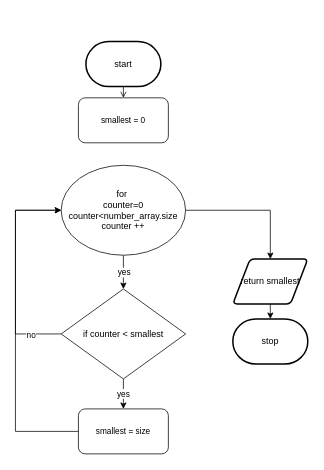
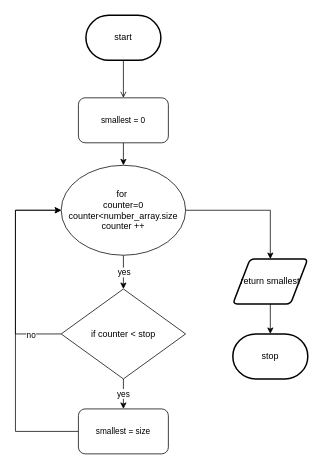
node "start": moved (123, 64) -> (123, 38)
edge "smallest = 0" -> "for counter=0 counter<number_array.size counter ++": added
node "if counter < smallest": label "if counter < smallest" -> "if counter < stop"
node "stop": moved (270, 342) -> (270, 357)
